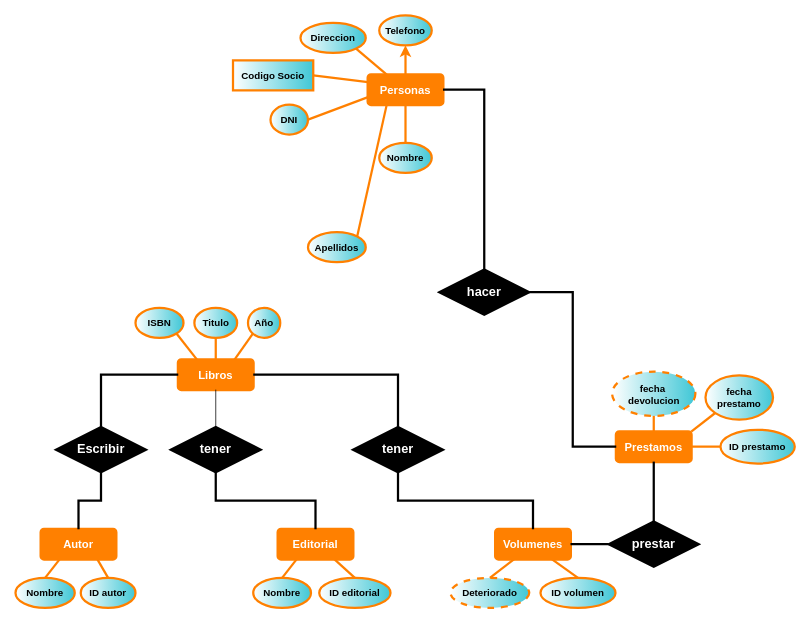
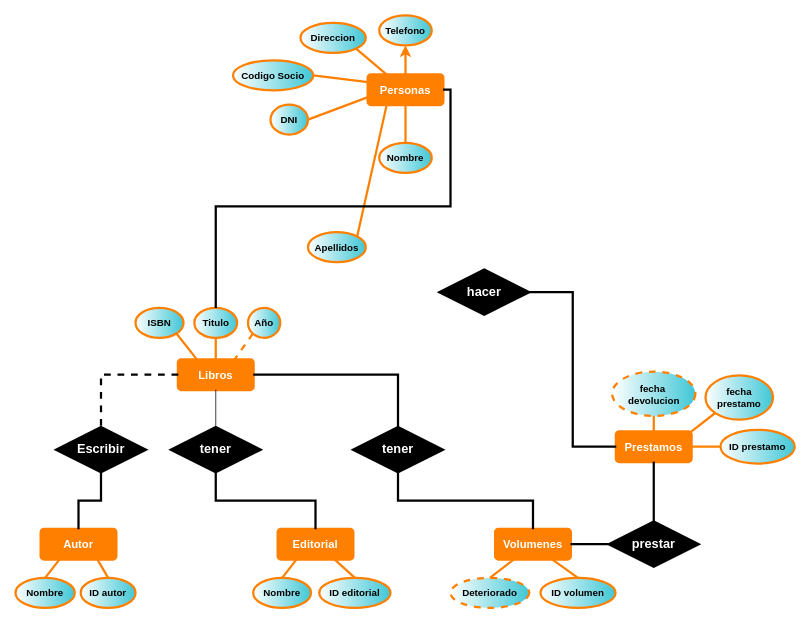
node "Codigo Socio": shape rectangle -> ellipse
edge "Personas" -- "hacer": now "Personas" -- "Titulo"
edge "Año" -- "Libros": style solid -> dashed
edge "Libros" -- "Escribir": style solid -> dashed
